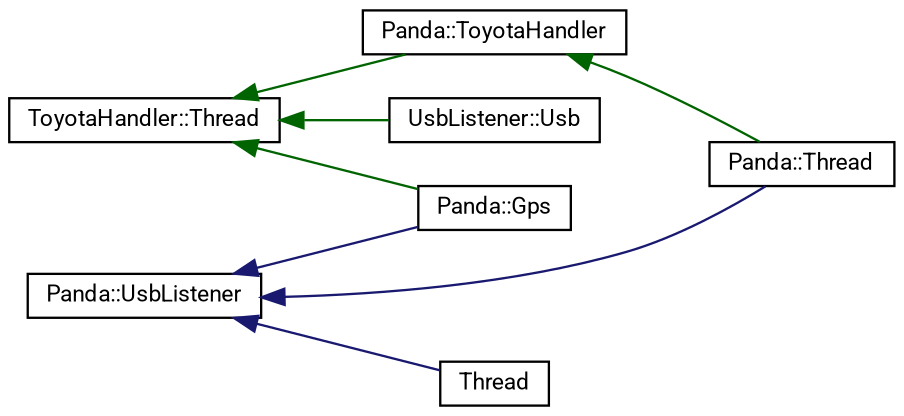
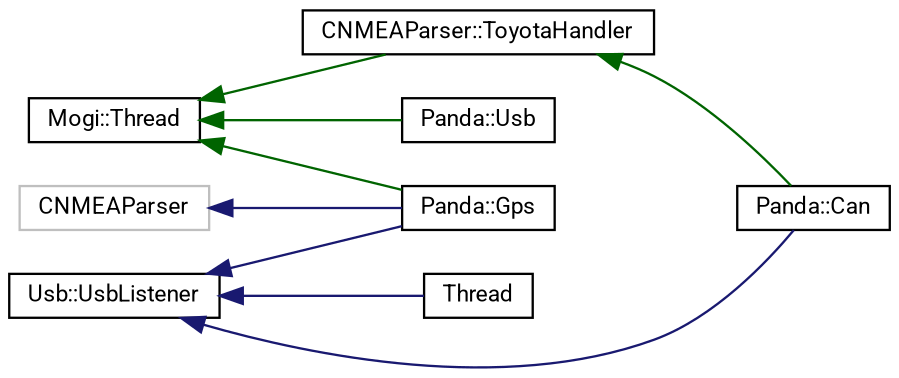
node "Panda::ToyotaHandler": label "Panda::ToyotaHandler" -> "CNMEAParser::ToyotaHandler"
node "ToyotaHandler::Thread": label "ToyotaHandler::Thread" -> "Mogi::Thread"
node "UsbListener::Usb": label "UsbListener::Usb" -> "Panda::Usb"
node "Panda::Thread": label "Panda::Thread" -> "Panda::Can"
node "CNMEAParser": added
node "Panda::UsbListener": label "Panda::UsbListener" -> "Usb::UsbListener"
